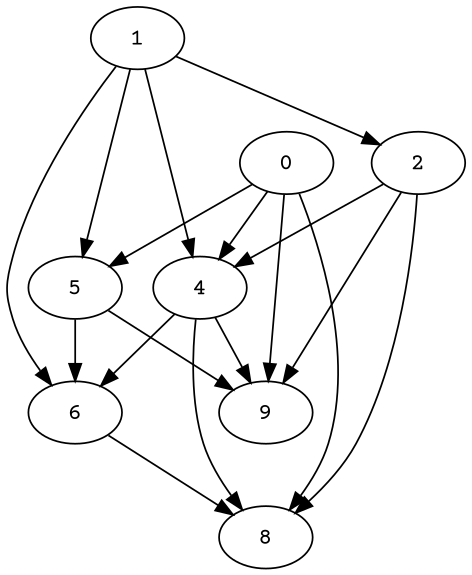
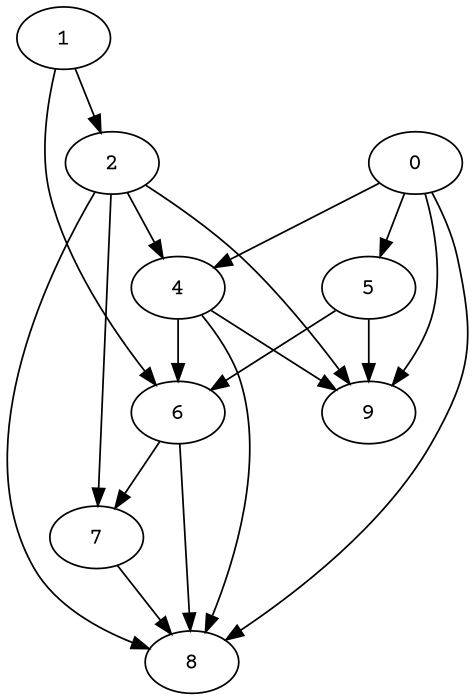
edge "1" -> "5": removed
edge "1" -> "4": removed
node "7": added
